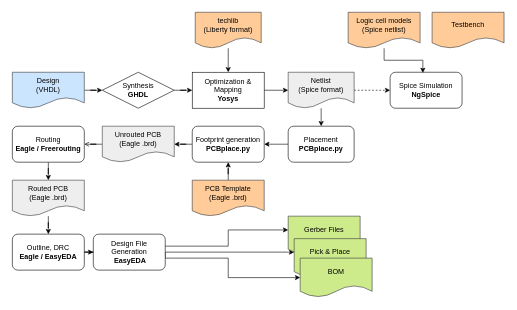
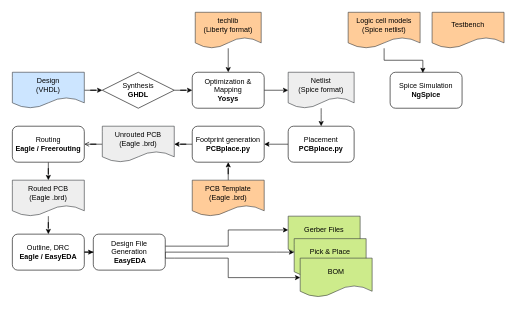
node "Optimization & Mapping Yosys": shape rectangle -> rounded rectangle
edge "Netlist (Spice format)" -> "Spice Simulation NgSpice": removed
